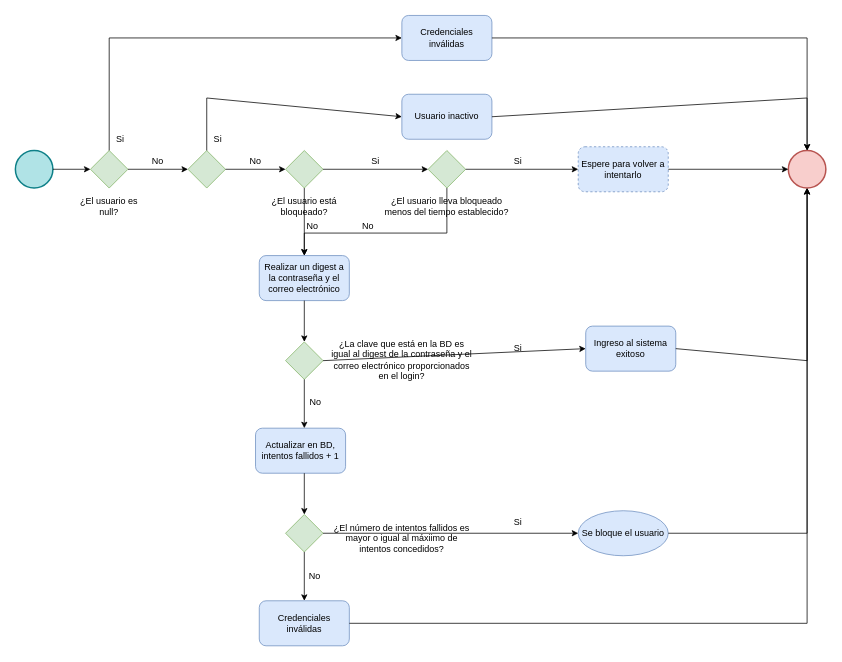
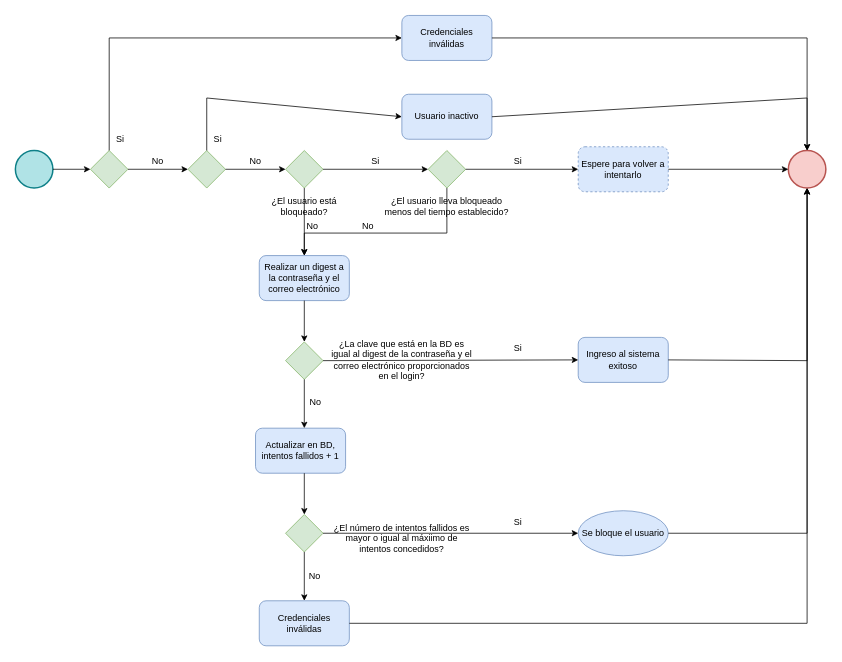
node "¿El usuario es null?": removed
node "Ingreso al sistema exitoso": moved (630, 348) -> (623, 360)
